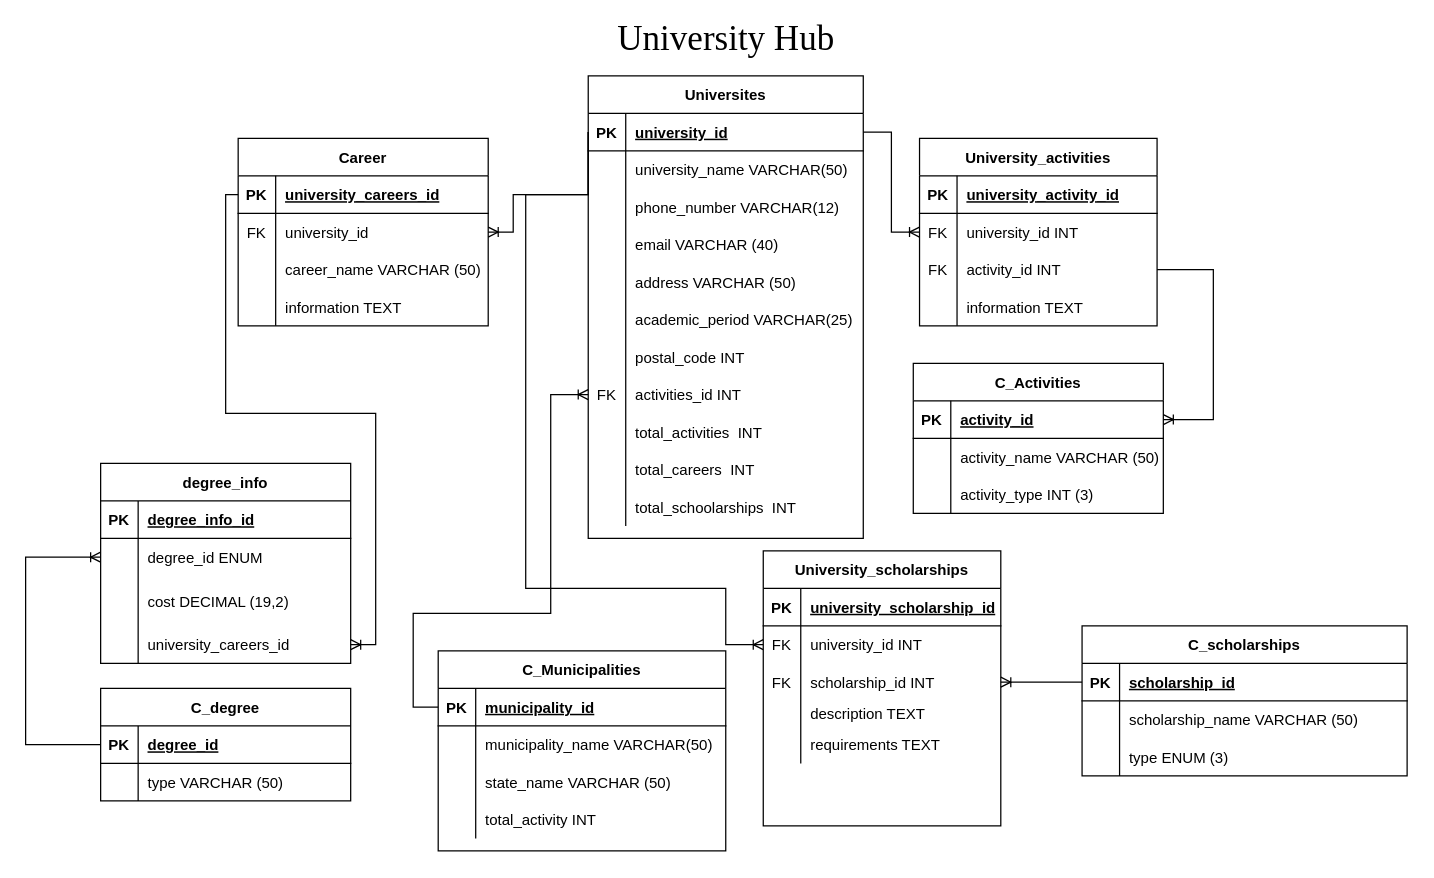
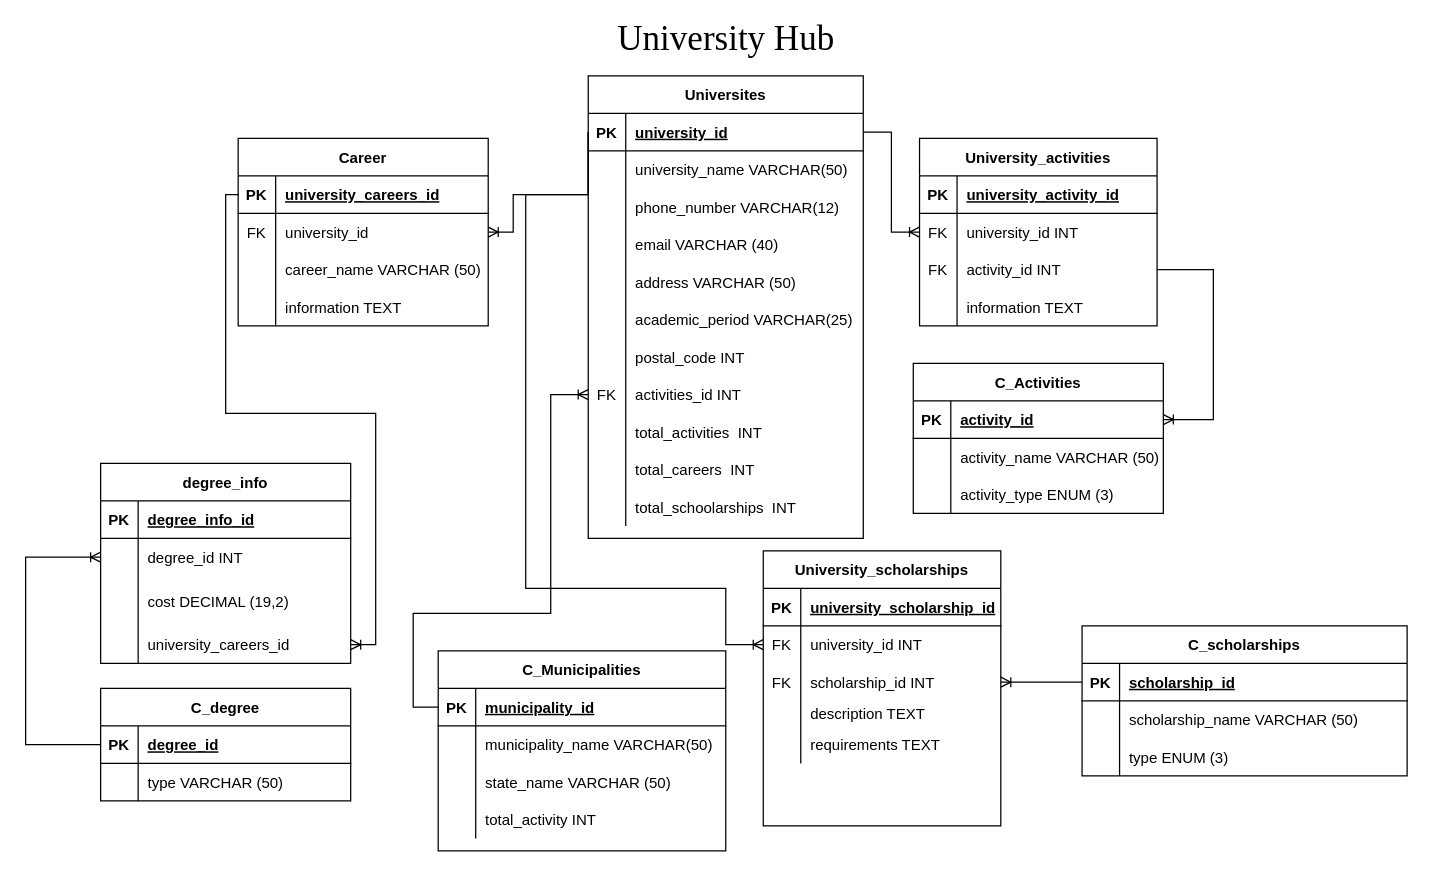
node "activity_type INT (3)": label "activity_type INT (3)" -> "activity_type ENUM (3)"
node "degree_id ENUM": label "degree_id ENUM" -> "degree_id INT"
